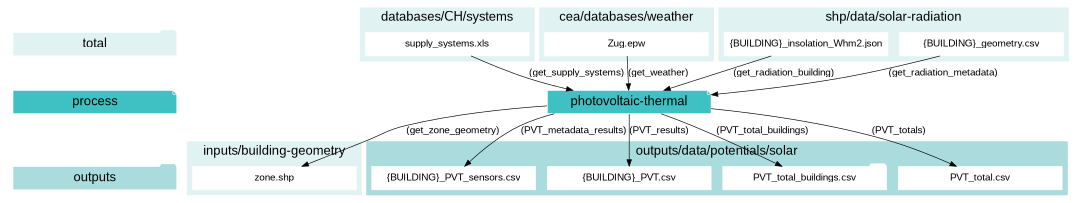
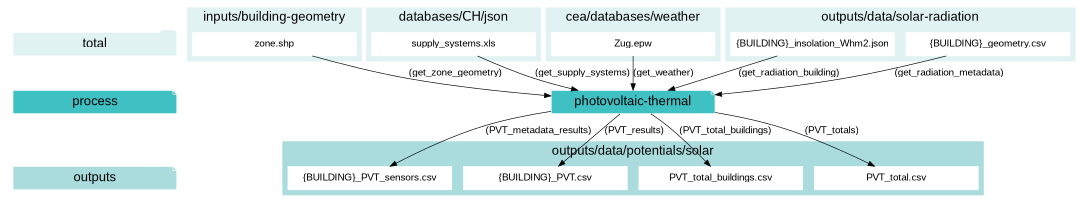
cluster "databases/CH/systems": label "databases/CH/systems" -> "databases/CH/json"
cluster "shp/data/solar-radiation": label "shp/data/solar-radiation" -> "outputs/data/solar-radiation"
edge "photovoltaic-thermal" -> "zone.shp": reversed
node "outputs": shape folder -> note
node "PVT_total_buildings.csv": shape folder -> box
